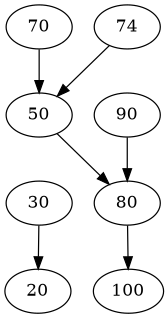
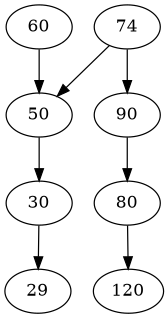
node "70": label "70" -> "60"
edge "74" -> "90": added
edge "50" -> "80": now "50" -> "30"
node "20": label "20" -> "29"
node "100": label "100" -> "120"
